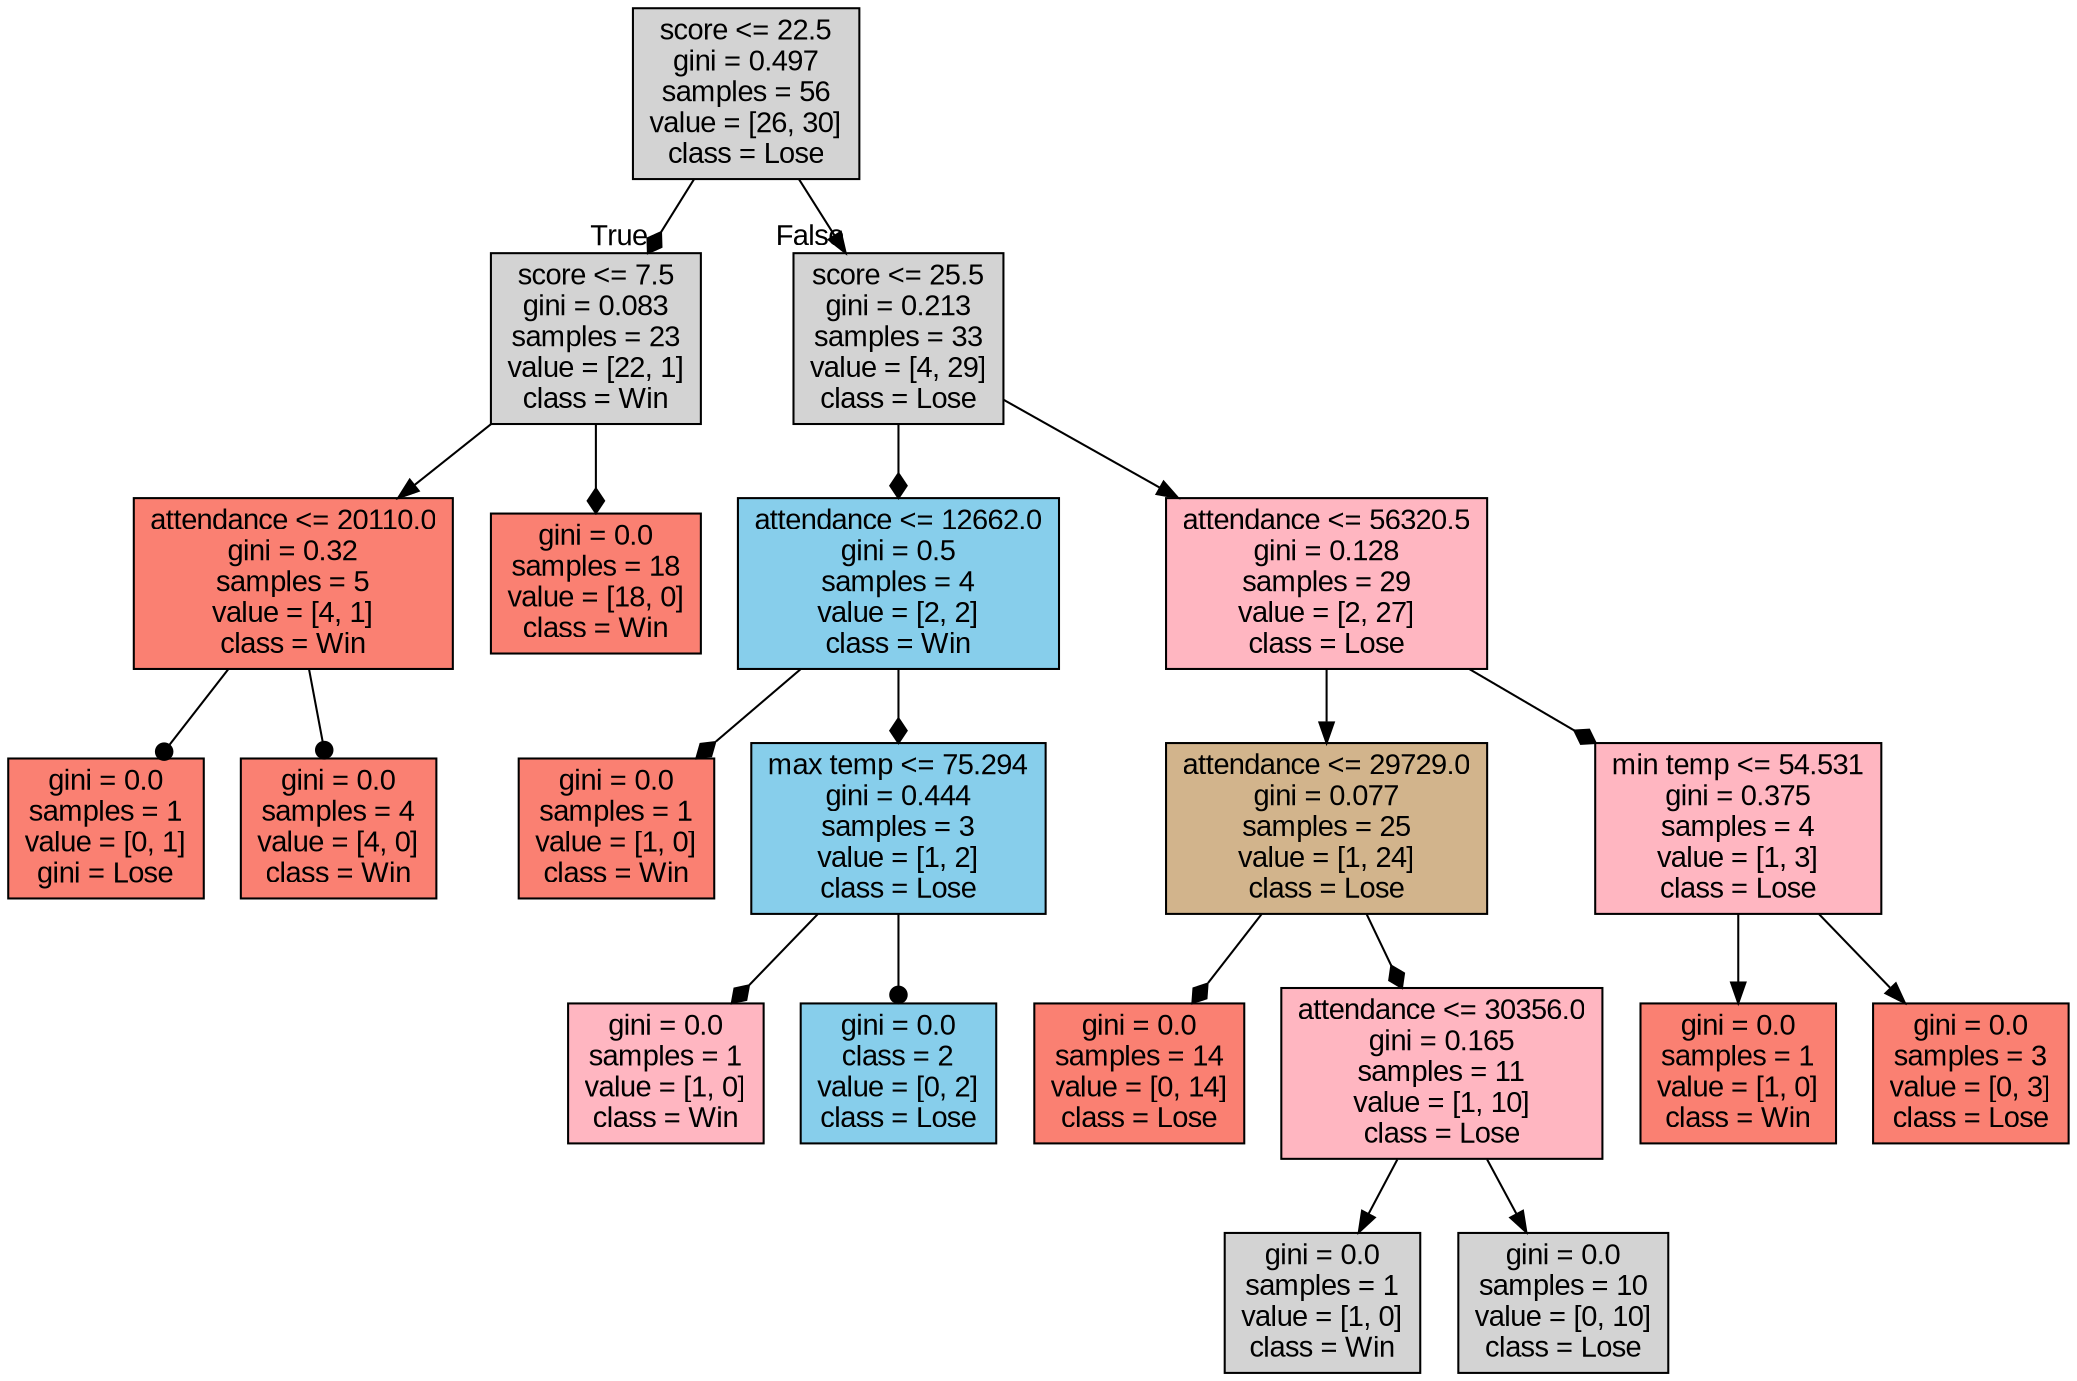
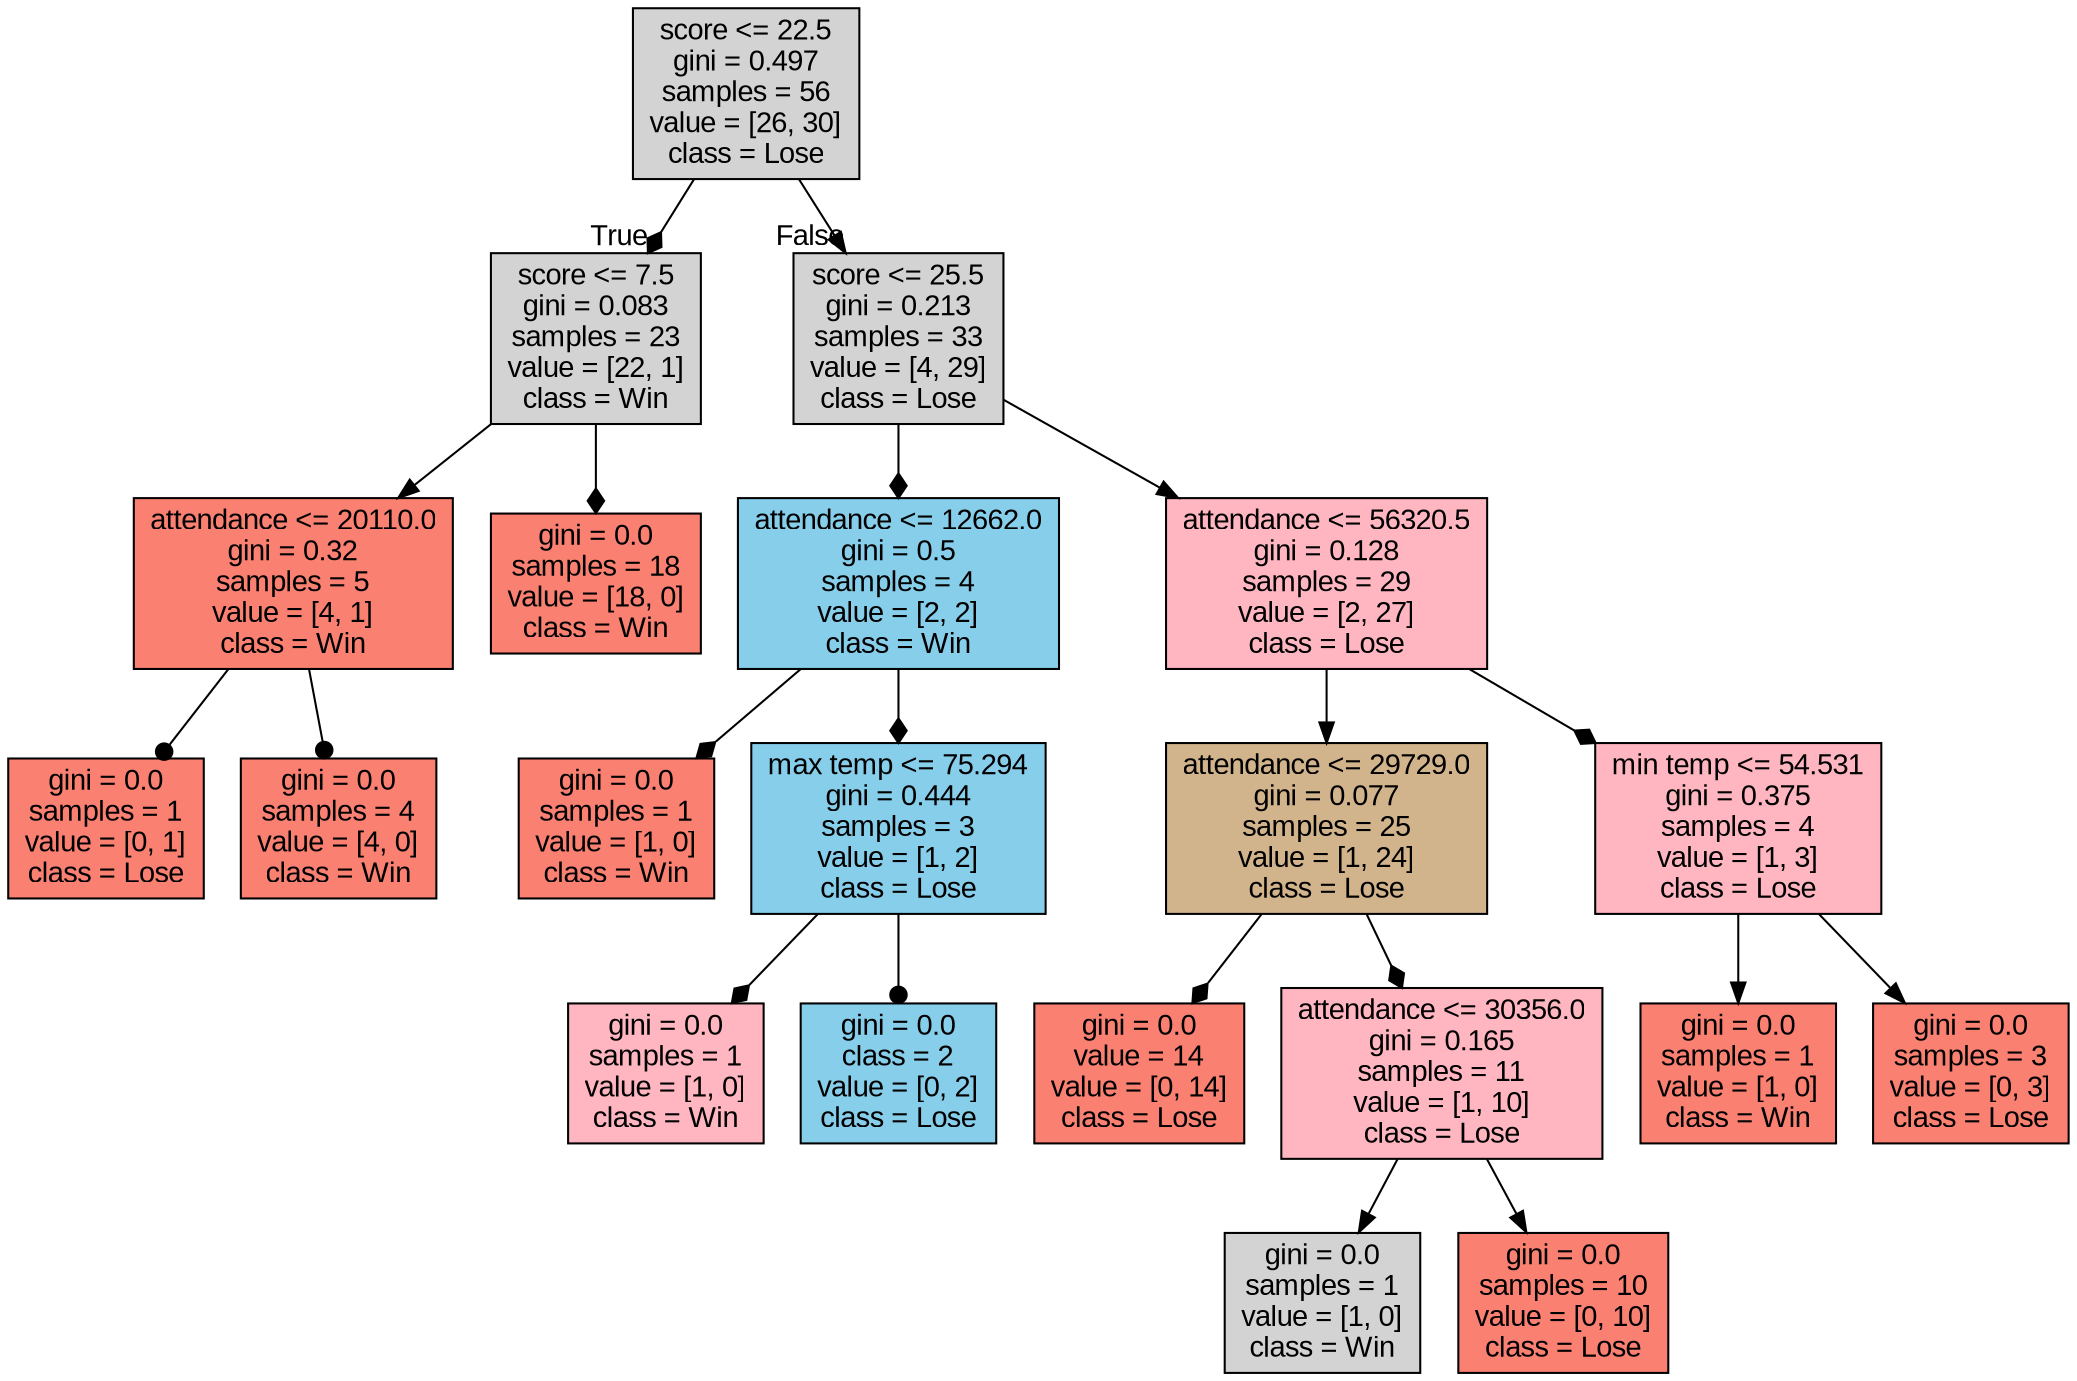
node "gini = 0.0 samples = 1 value = [0, 1] gini = Lose": label "gini = 0.0 samples = 1 value = [0, 1] gini = Lose" -> "gini = 0.0 samples = 1 value = [0, 1] class = Lose"
node "gini = 0.0 samples = 14 value = [0, 14] class = Lose": label "gini = 0.0 samples = 14 value = [0, 14] class = Lose" -> "gini = 0.0 value = 14 value = [0, 14] class = Lose"
node "gini = 0.0 samples = 10 value = [0, 10] class = Lose": fillcolor lightgrey -> salmon
